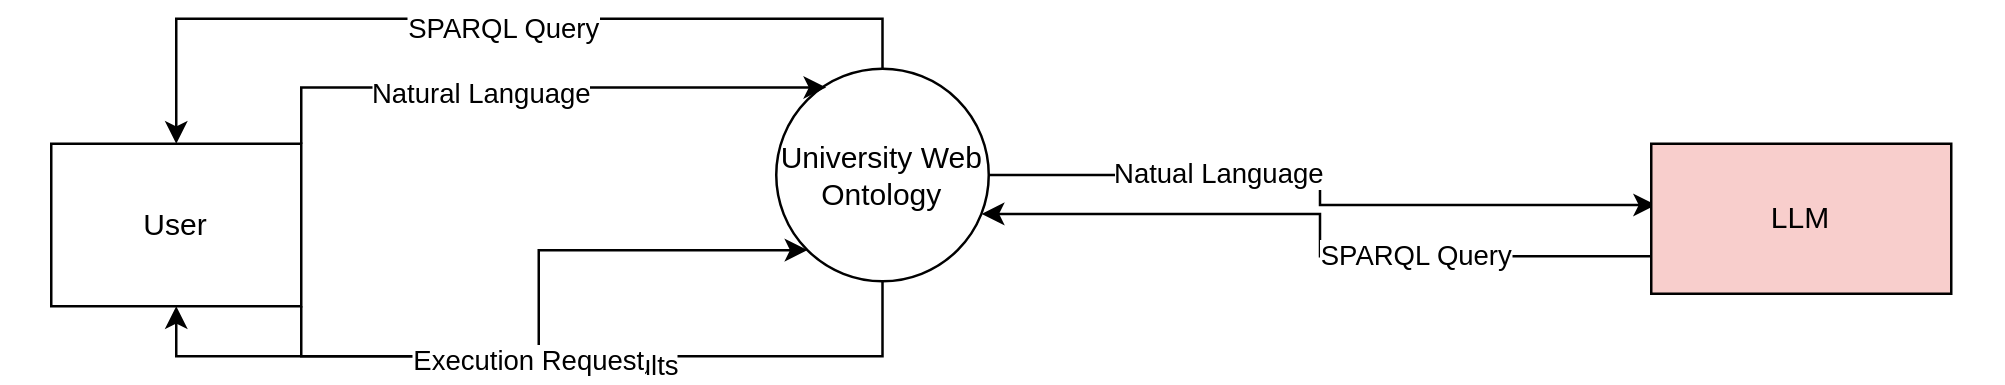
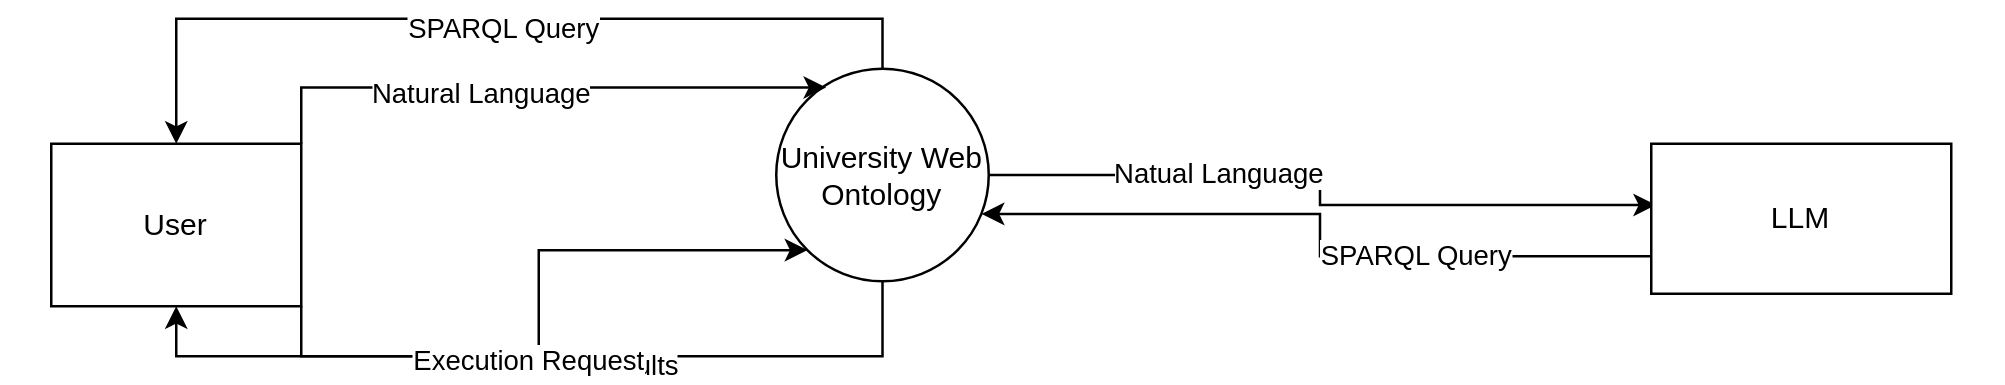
node "LLM": fillcolor #f8cecc -> #ffffff
